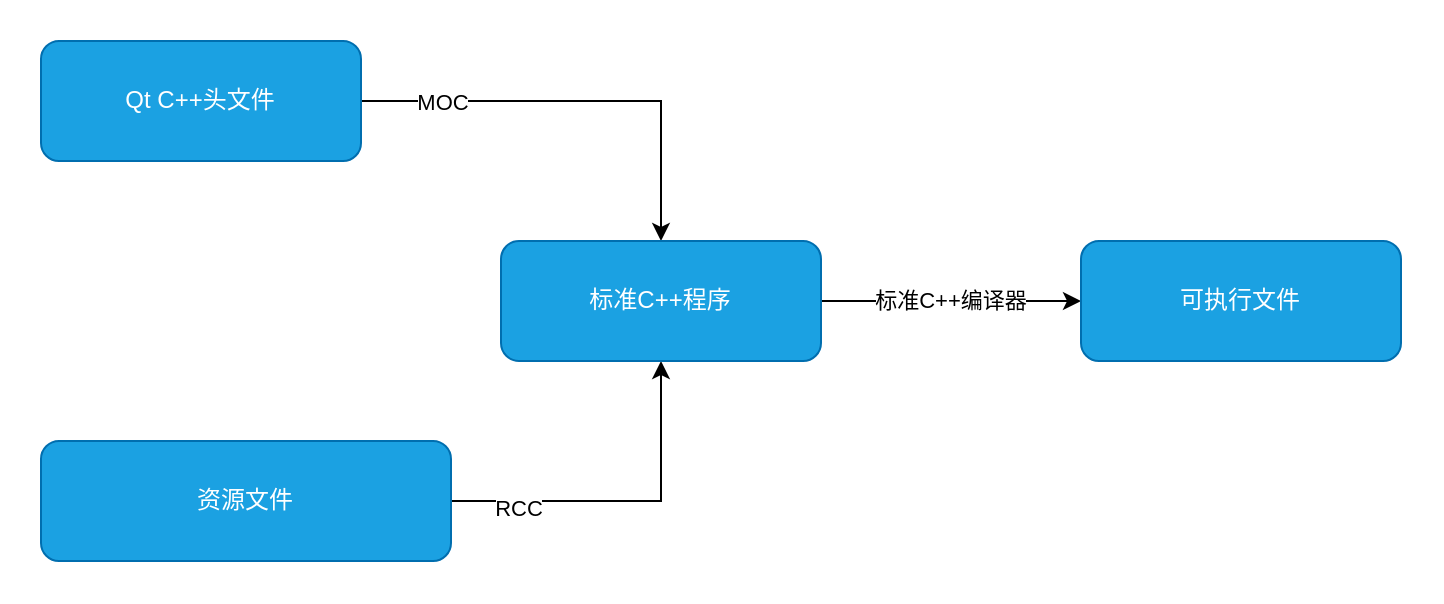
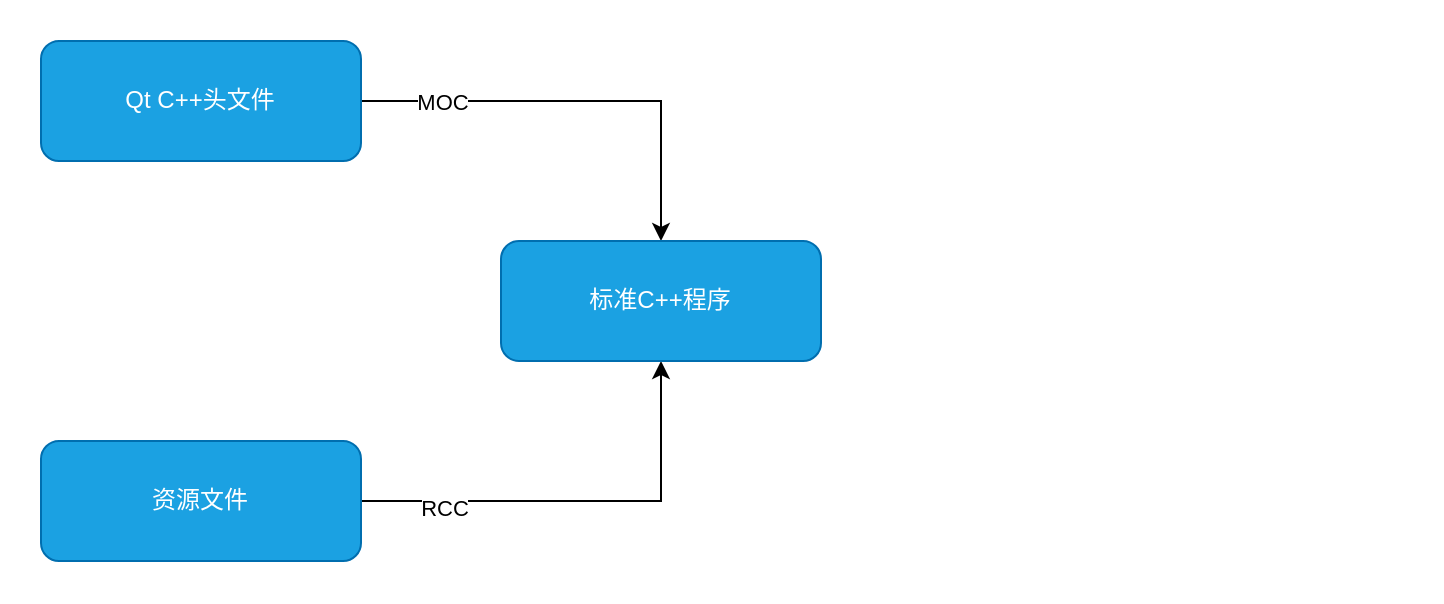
edge "标准C++程序" -> "可执行文件": removed, label "标准C++编译器"
node "可执行文件": removed
node "资源文件": size 410x120 -> 320x120
